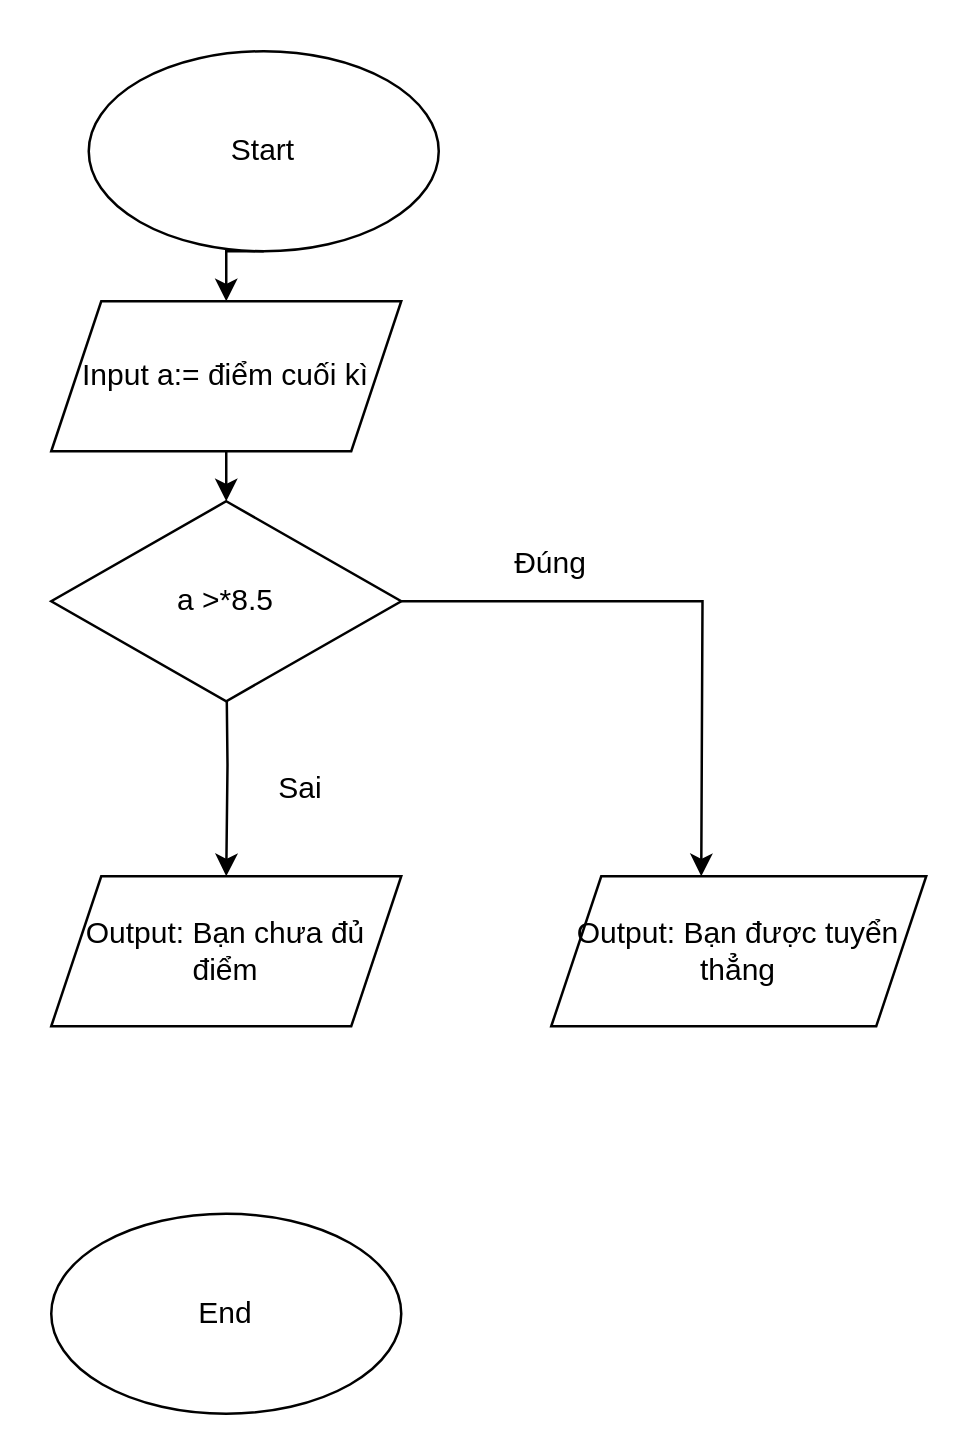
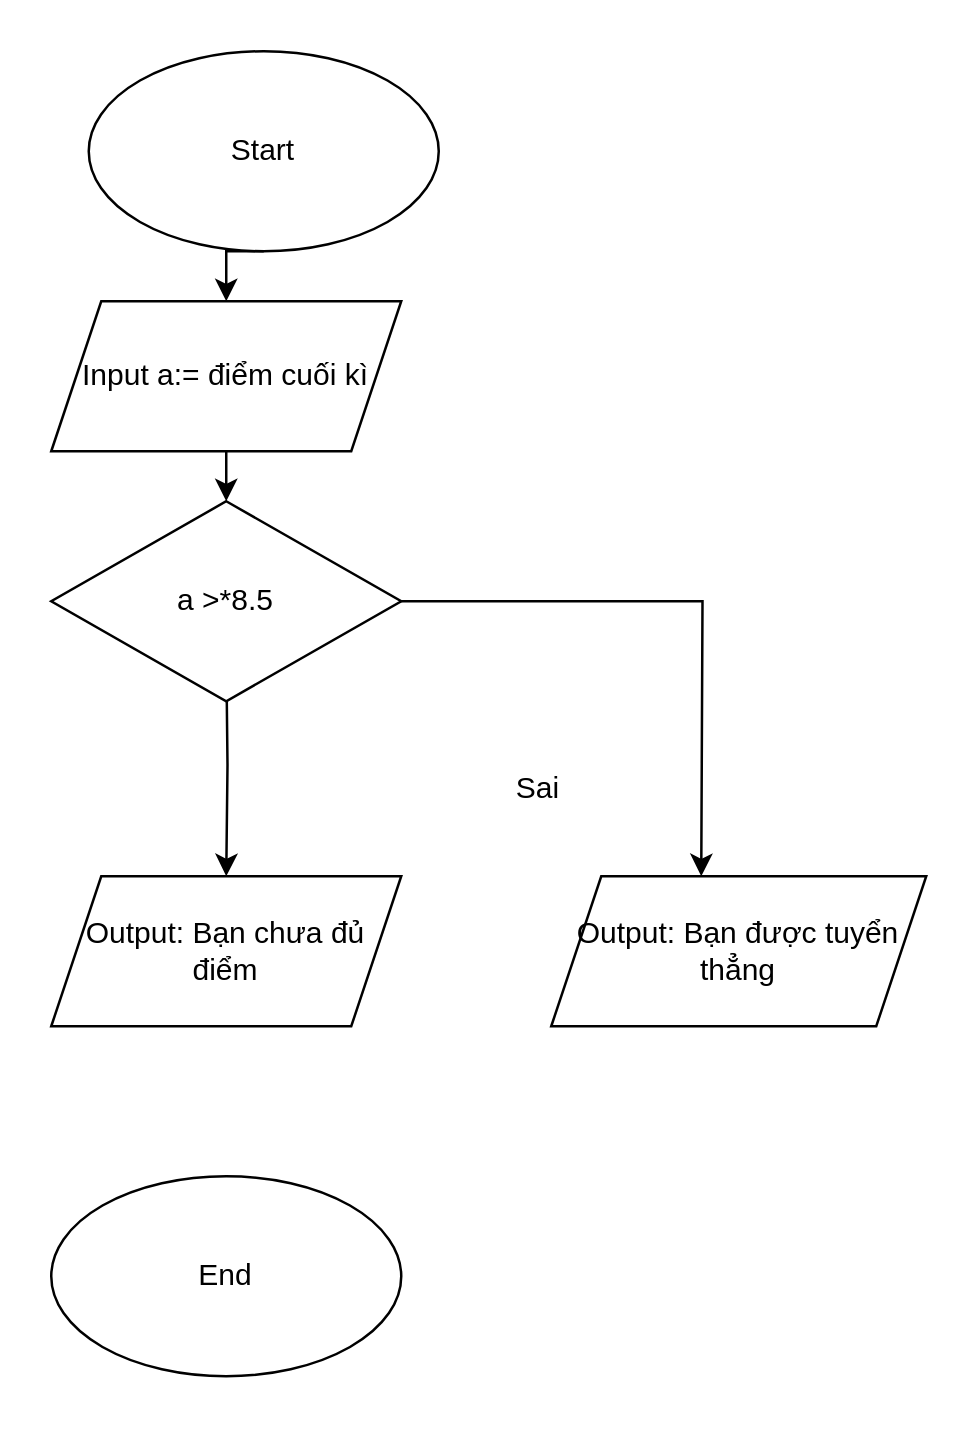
node "Đúng": removed
node "Sai": moved (301, 789) -> (539, 789)
node "End": moved (226, 1314) -> (226, 1276)
